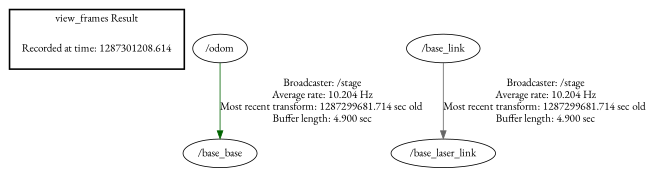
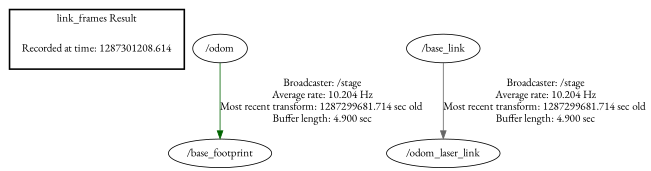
cluster "view_frames Result": label "view_frames Result" -> "link_frames Result"
node "/base_base": label "/base_base" -> "/base_footprint"
node "/base_laser_link": label "/base_laser_link" -> "/odom_laser_link"
